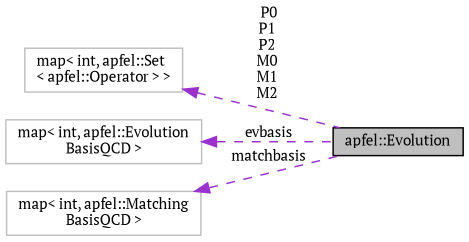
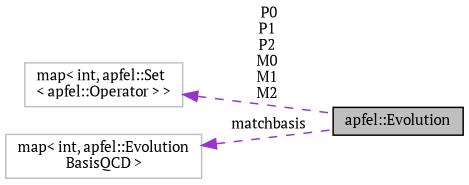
edge "apfel::Evolution" -> "map< int, apfel::Evolution BasisQCD >": label " evbasis" -> " matchbasis"
node "map< int, apfel::Matching BasisQCD >": removed
